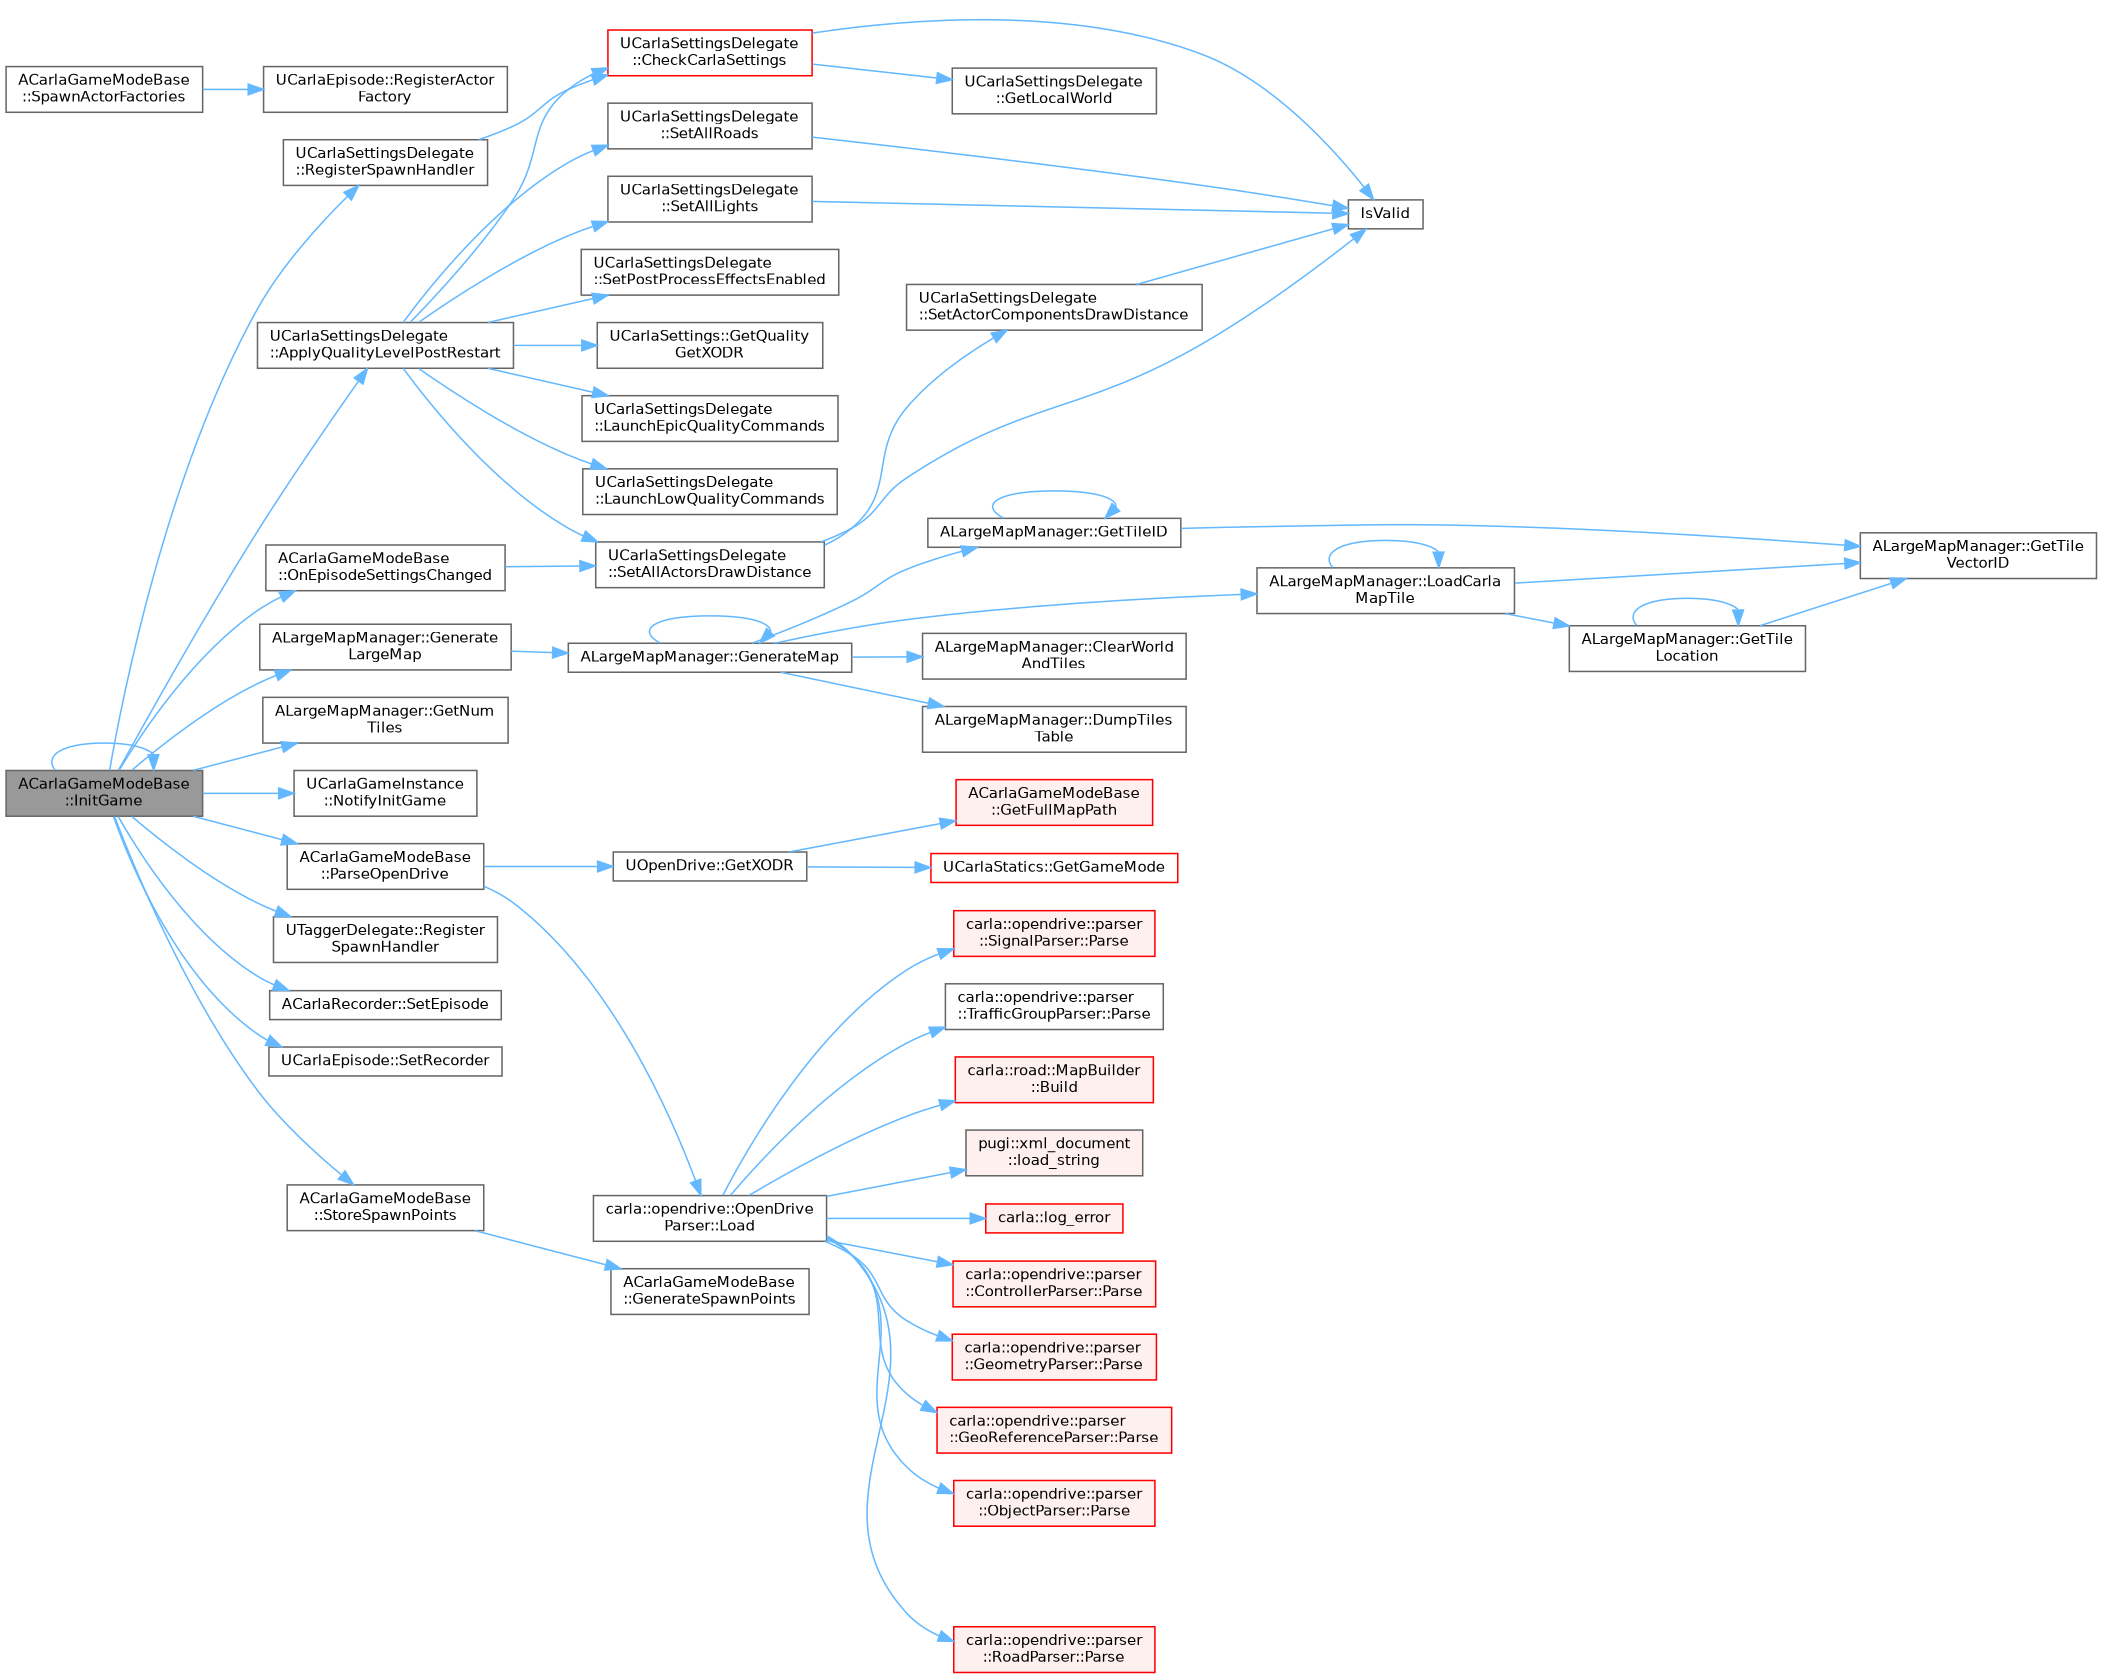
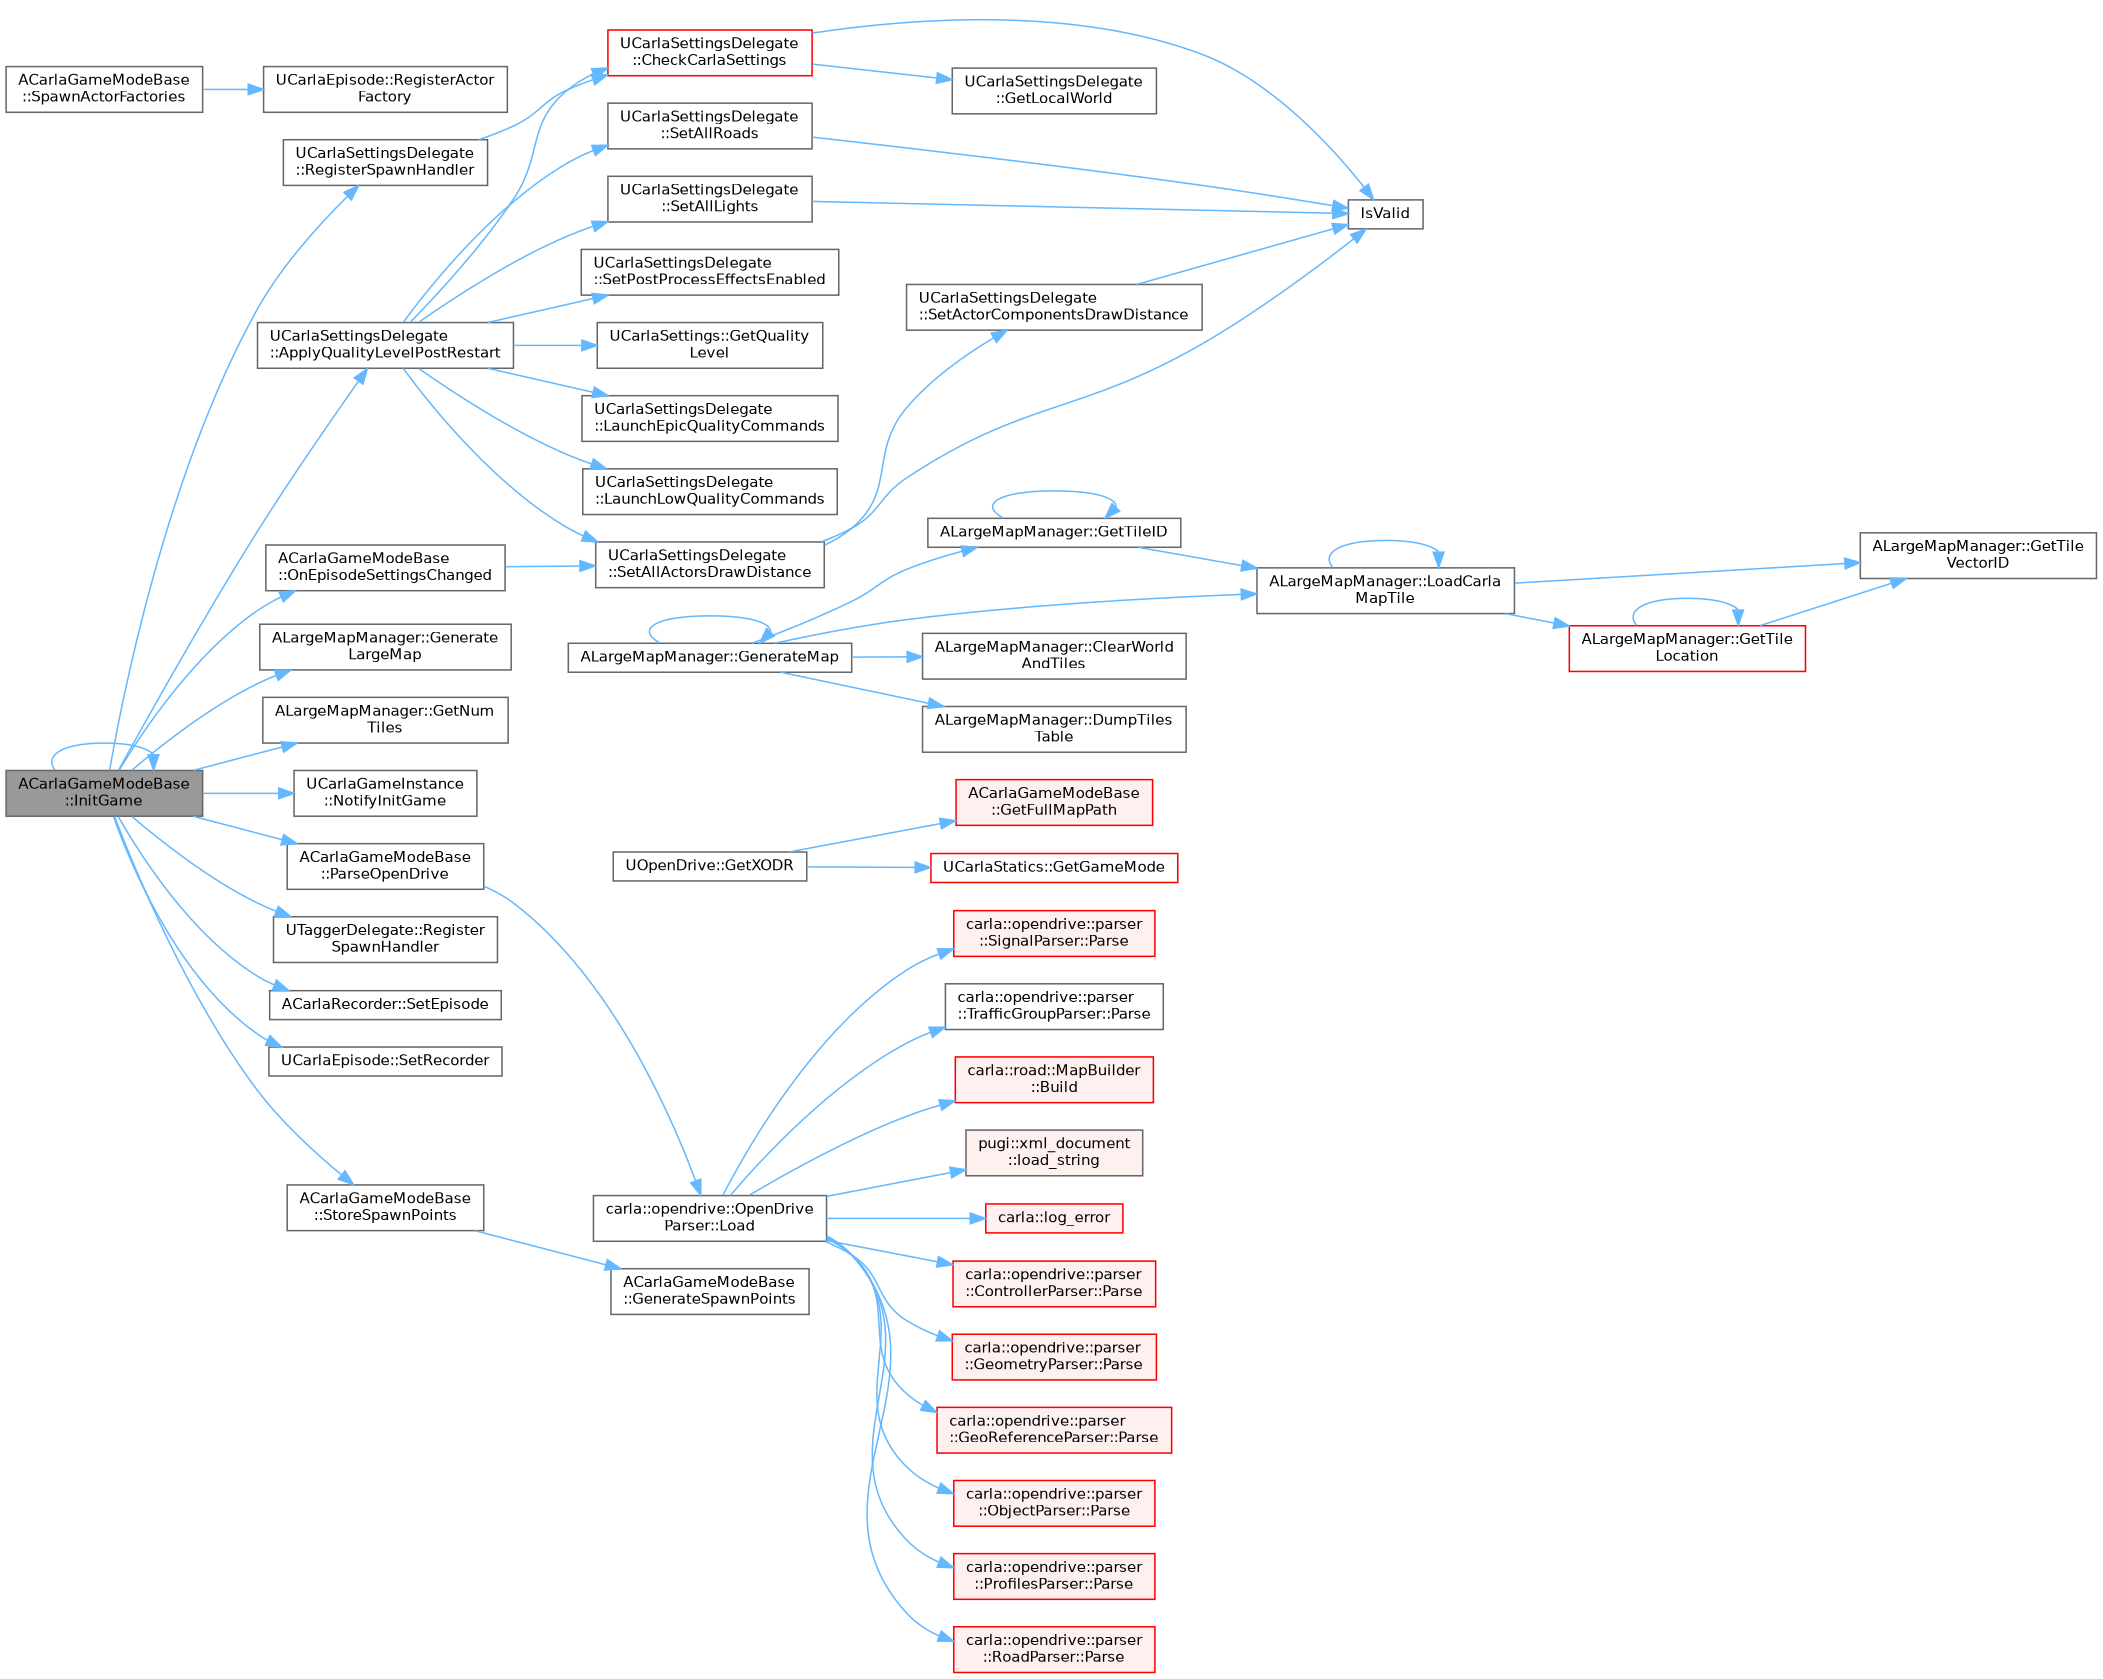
node "UCarlaSettings::GetQuality GetXODR": label "UCarlaSettings::GetQuality GetXODR" -> "UCarlaSettings::GetQuality Level"
edge "ALargeMapManager::GetTileID" -> "ALargeMapManager::GetTile VectorID": now "ALargeMapManager::GetTileID" -> "ALargeMapManager::LoadCarla MapTile"
node "ALargeMapManager::GetTile Location": color grey40 -> red
edge "ALargeMapManager::Generate LargeMap" -> "ALargeMapManager::GenerateMap": removed
edge "ACarlaGameModeBase ::ParseOpenDrive" -> "UOpenDrive::GetXODR": removed
node "carla::opendrive::parser ::ProfilesParser::Parse": added
